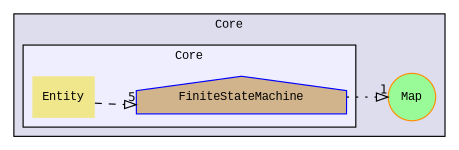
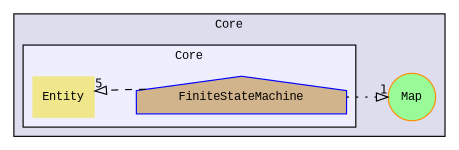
edge "Entity" -> "FiniteStateMachine": reversed
